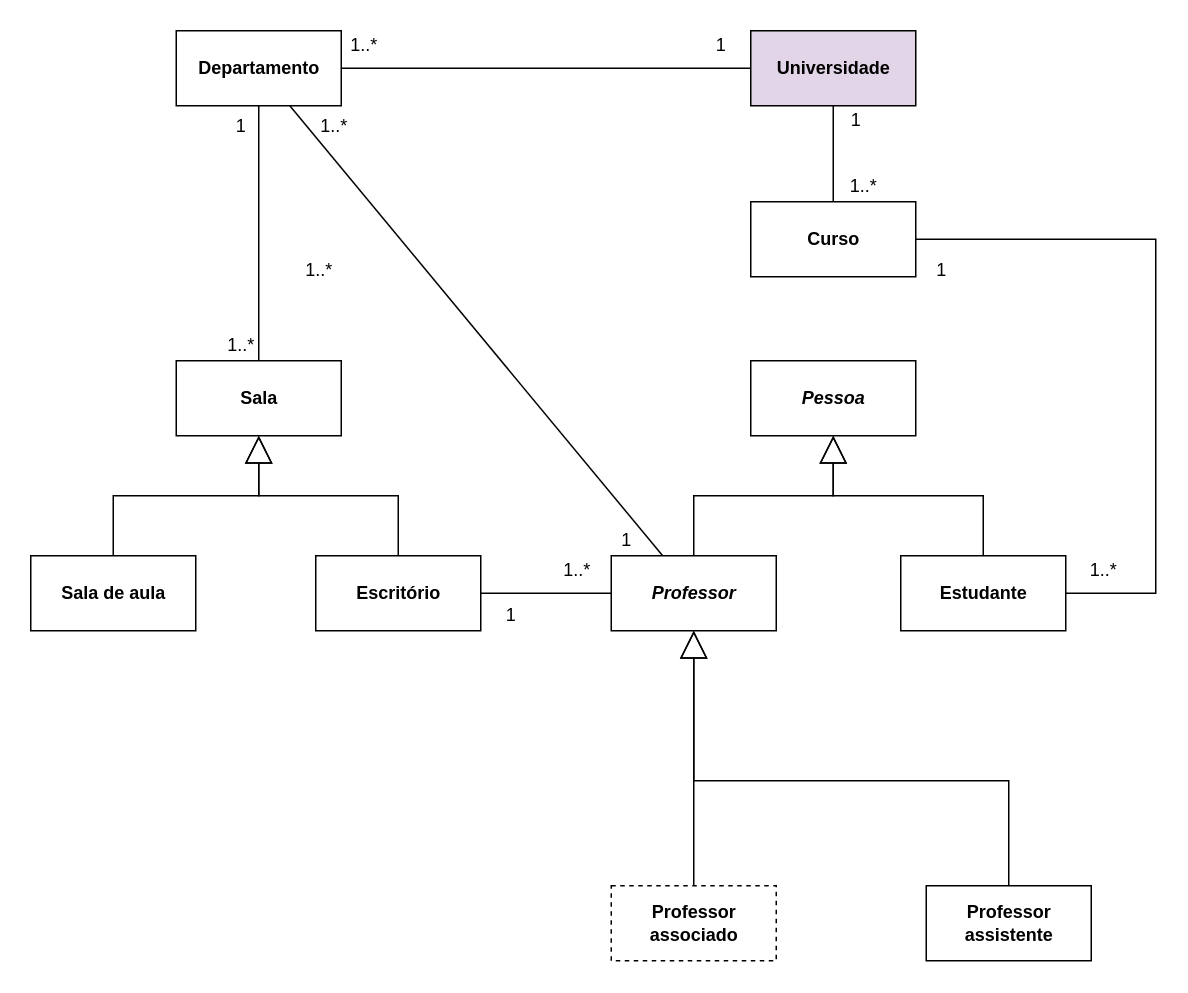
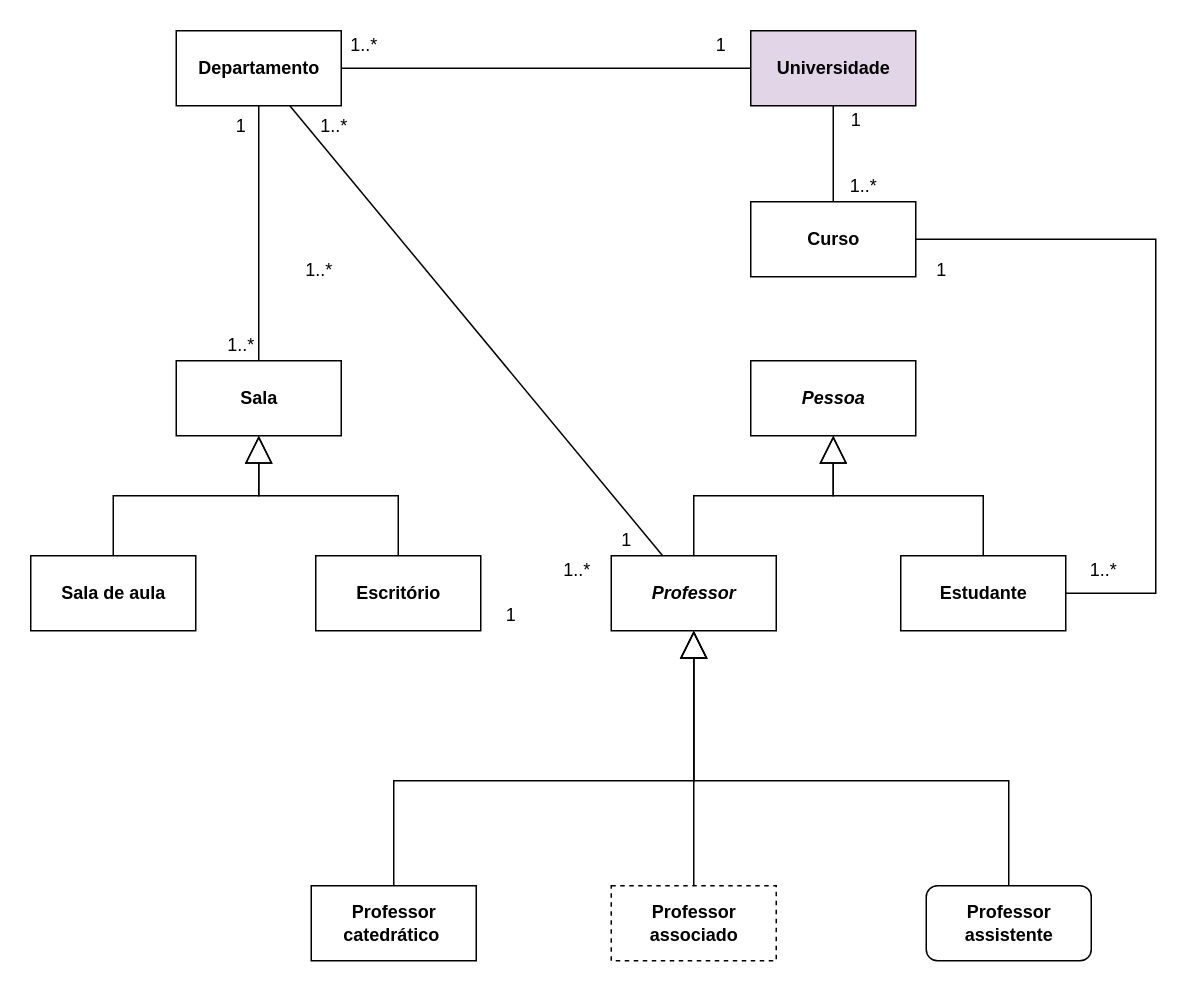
edge "Escritório" -- "Professor": removed
edge "Professor catedrático" -> "Professor": added
node "Professor catedrático": added
node "Professor assistente": shape rectangle -> rounded rectangle
